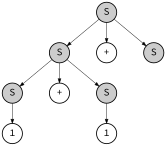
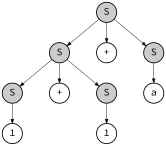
node "a": added
